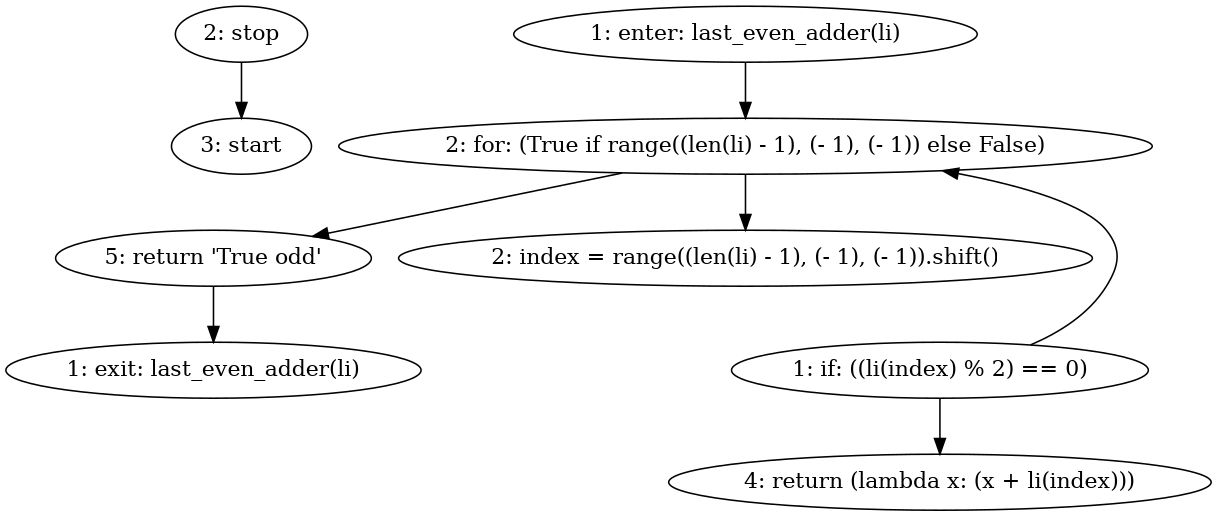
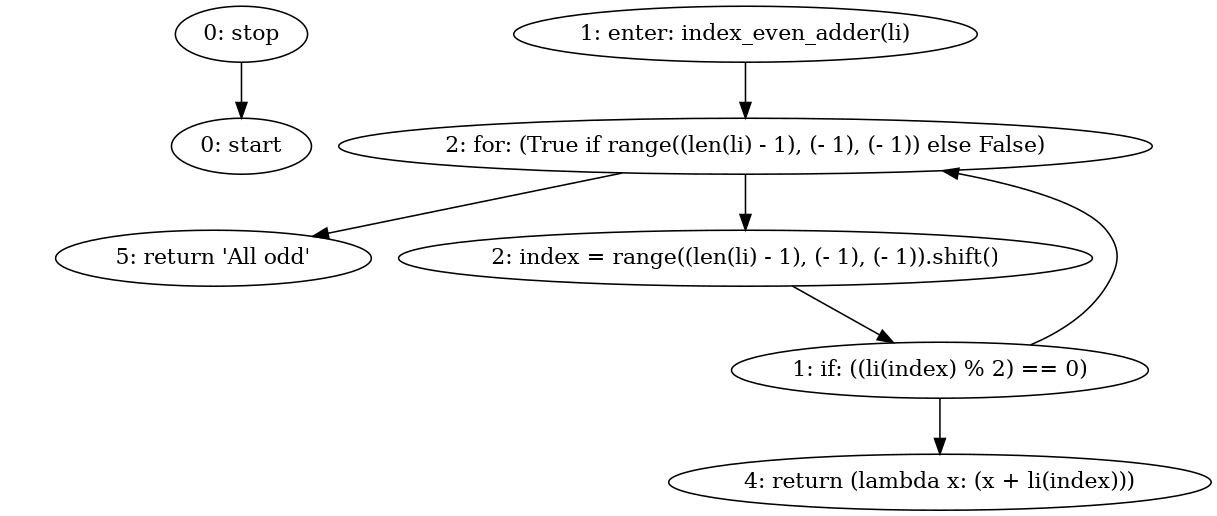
node "2: stop": label "2: stop" -> "0: stop"
node "1: enter: last_even_adder(li)": label "1: enter: last_even_adder(li)" -> "1: enter: index_even_adder(li)"
node "3: start": label "3: start" -> "0: start"
node "5: return 'True odd'": label "5: return 'True odd'" -> "5: return 'All odd'"
edge "2: index = range((len(li) - 1), (- 1), (- 1)).shift()" -> "1: if: ((li(index) % 2) == 0)": added
node "1: exit: last_even_adder(li)": removed
